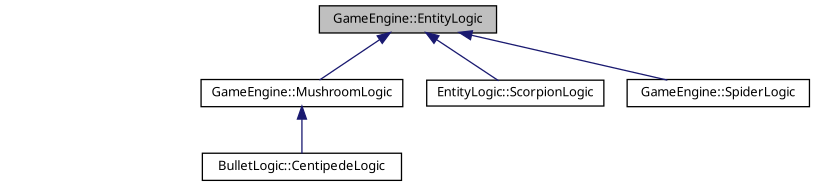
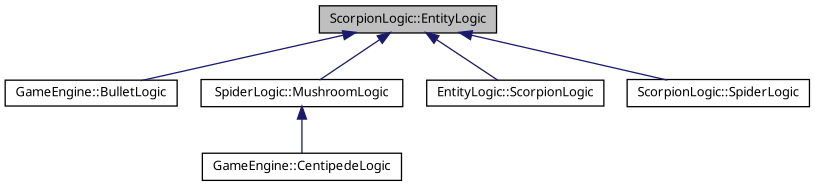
node "GameEngine::EntityLogic": label "GameEngine::EntityLogic" -> "ScorpionLogic::EntityLogic"
node "GameEngine::BulletLogic": added
node "GameEngine::MushroomLogic": label "GameEngine::MushroomLogic" -> "SpiderLogic::MushroomLogic"
node "GameEngine::SpiderLogic": label "GameEngine::SpiderLogic" -> "ScorpionLogic::SpiderLogic"
node "BulletLogic::CentipedeLogic": label "BulletLogic::CentipedeLogic" -> "GameEngine::CentipedeLogic"
